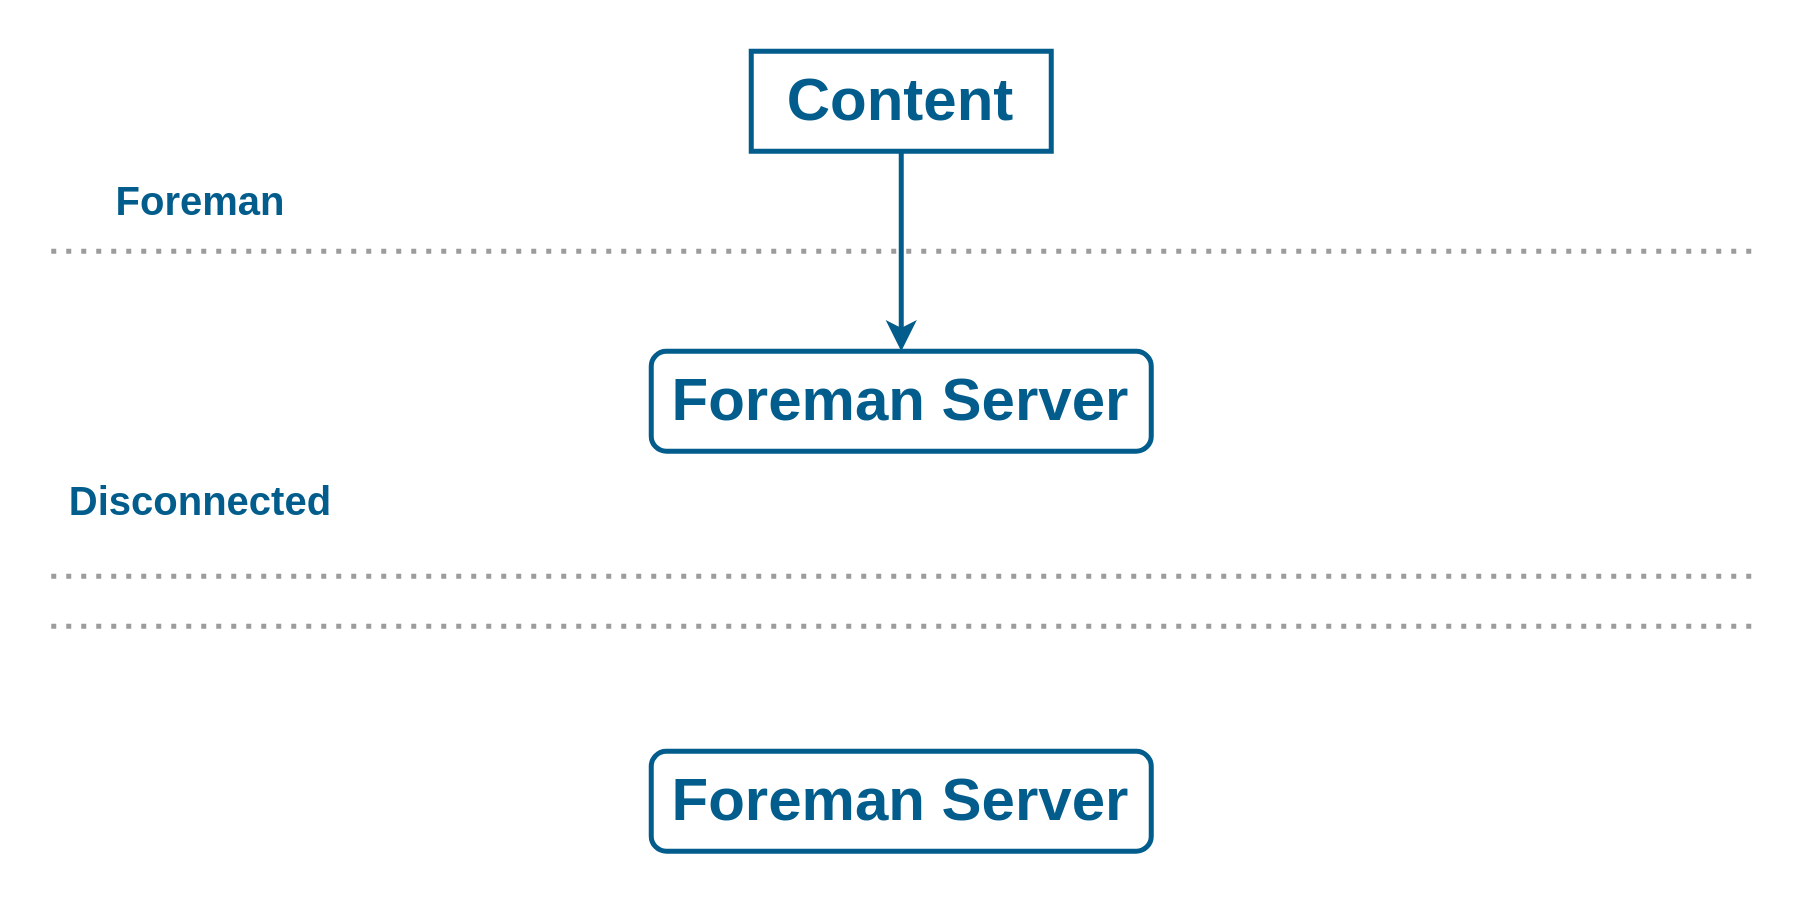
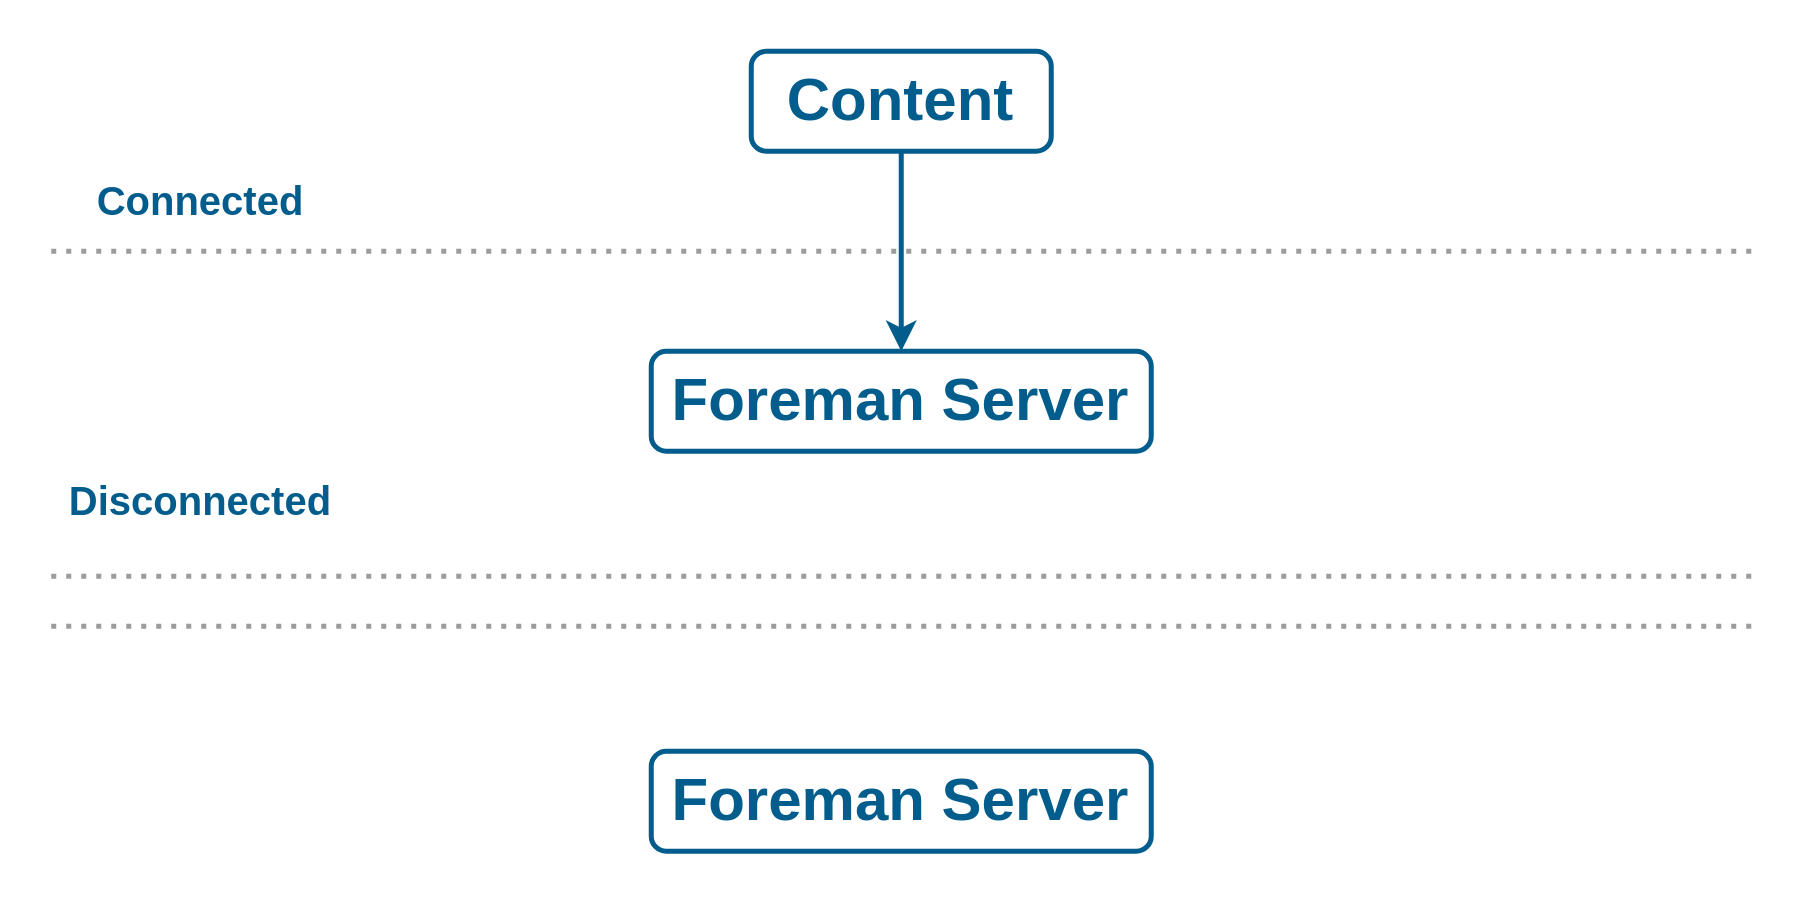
node "Content": shape rectangle -> rounded rectangle
node "Foreman": label "Foreman" -> "Connected"
